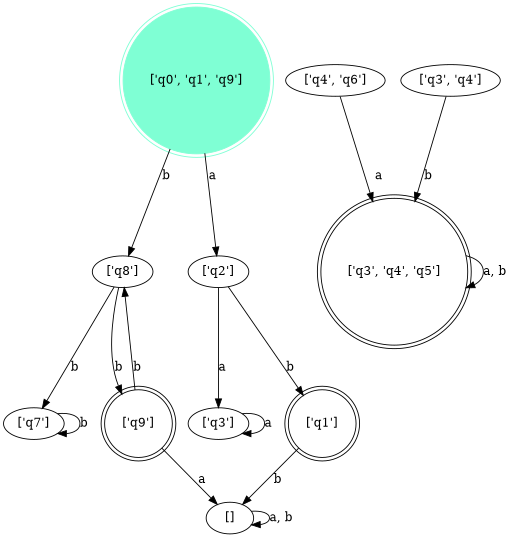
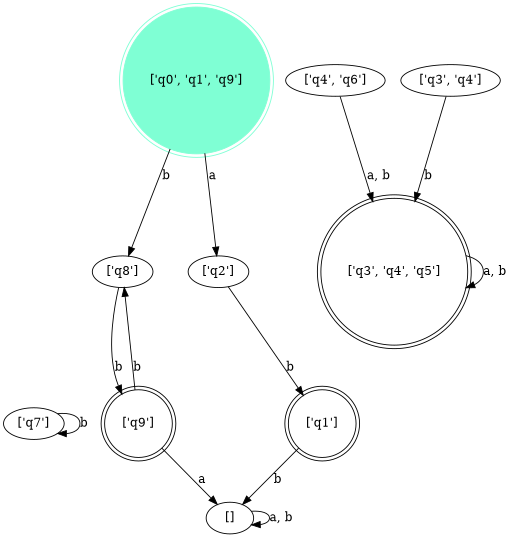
edge "['q4', 'q6']" -> "['q3', 'q4', 'q5']": label "a" -> "a, b"
edge "['q8']" -> "['q7']": removed, label "b"
node "['q3']": removed
